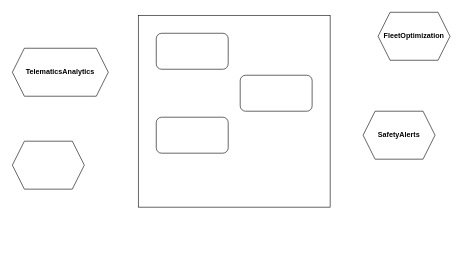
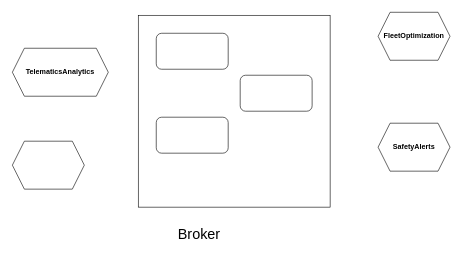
node "SafetyAlerts": moved (399, 135) -> (414, 147)
node "Broker": added
